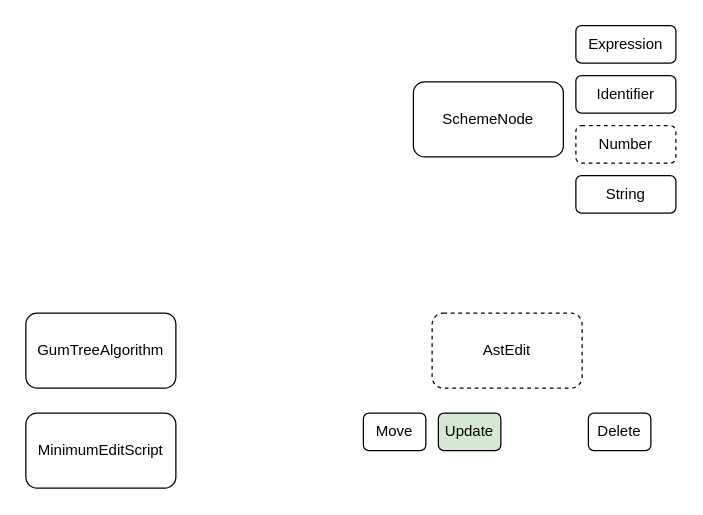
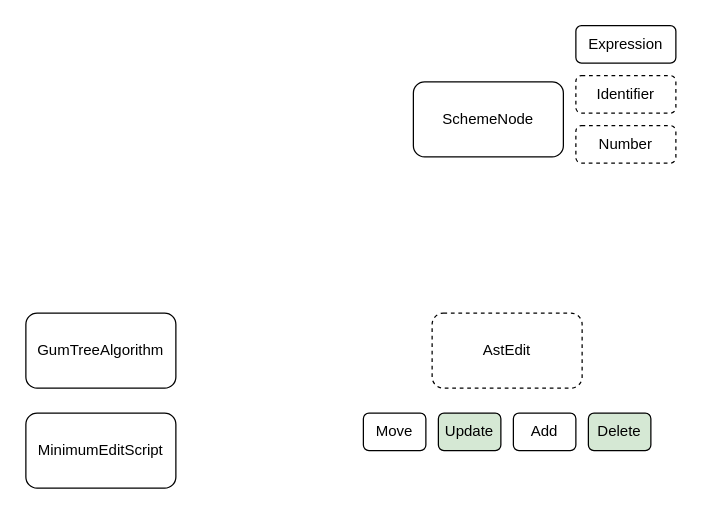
node "Identifier": style solid -> dashed
node "String": removed
node "Add": added
node "Delete": fillcolor #ffffff -> #d5e8d4
